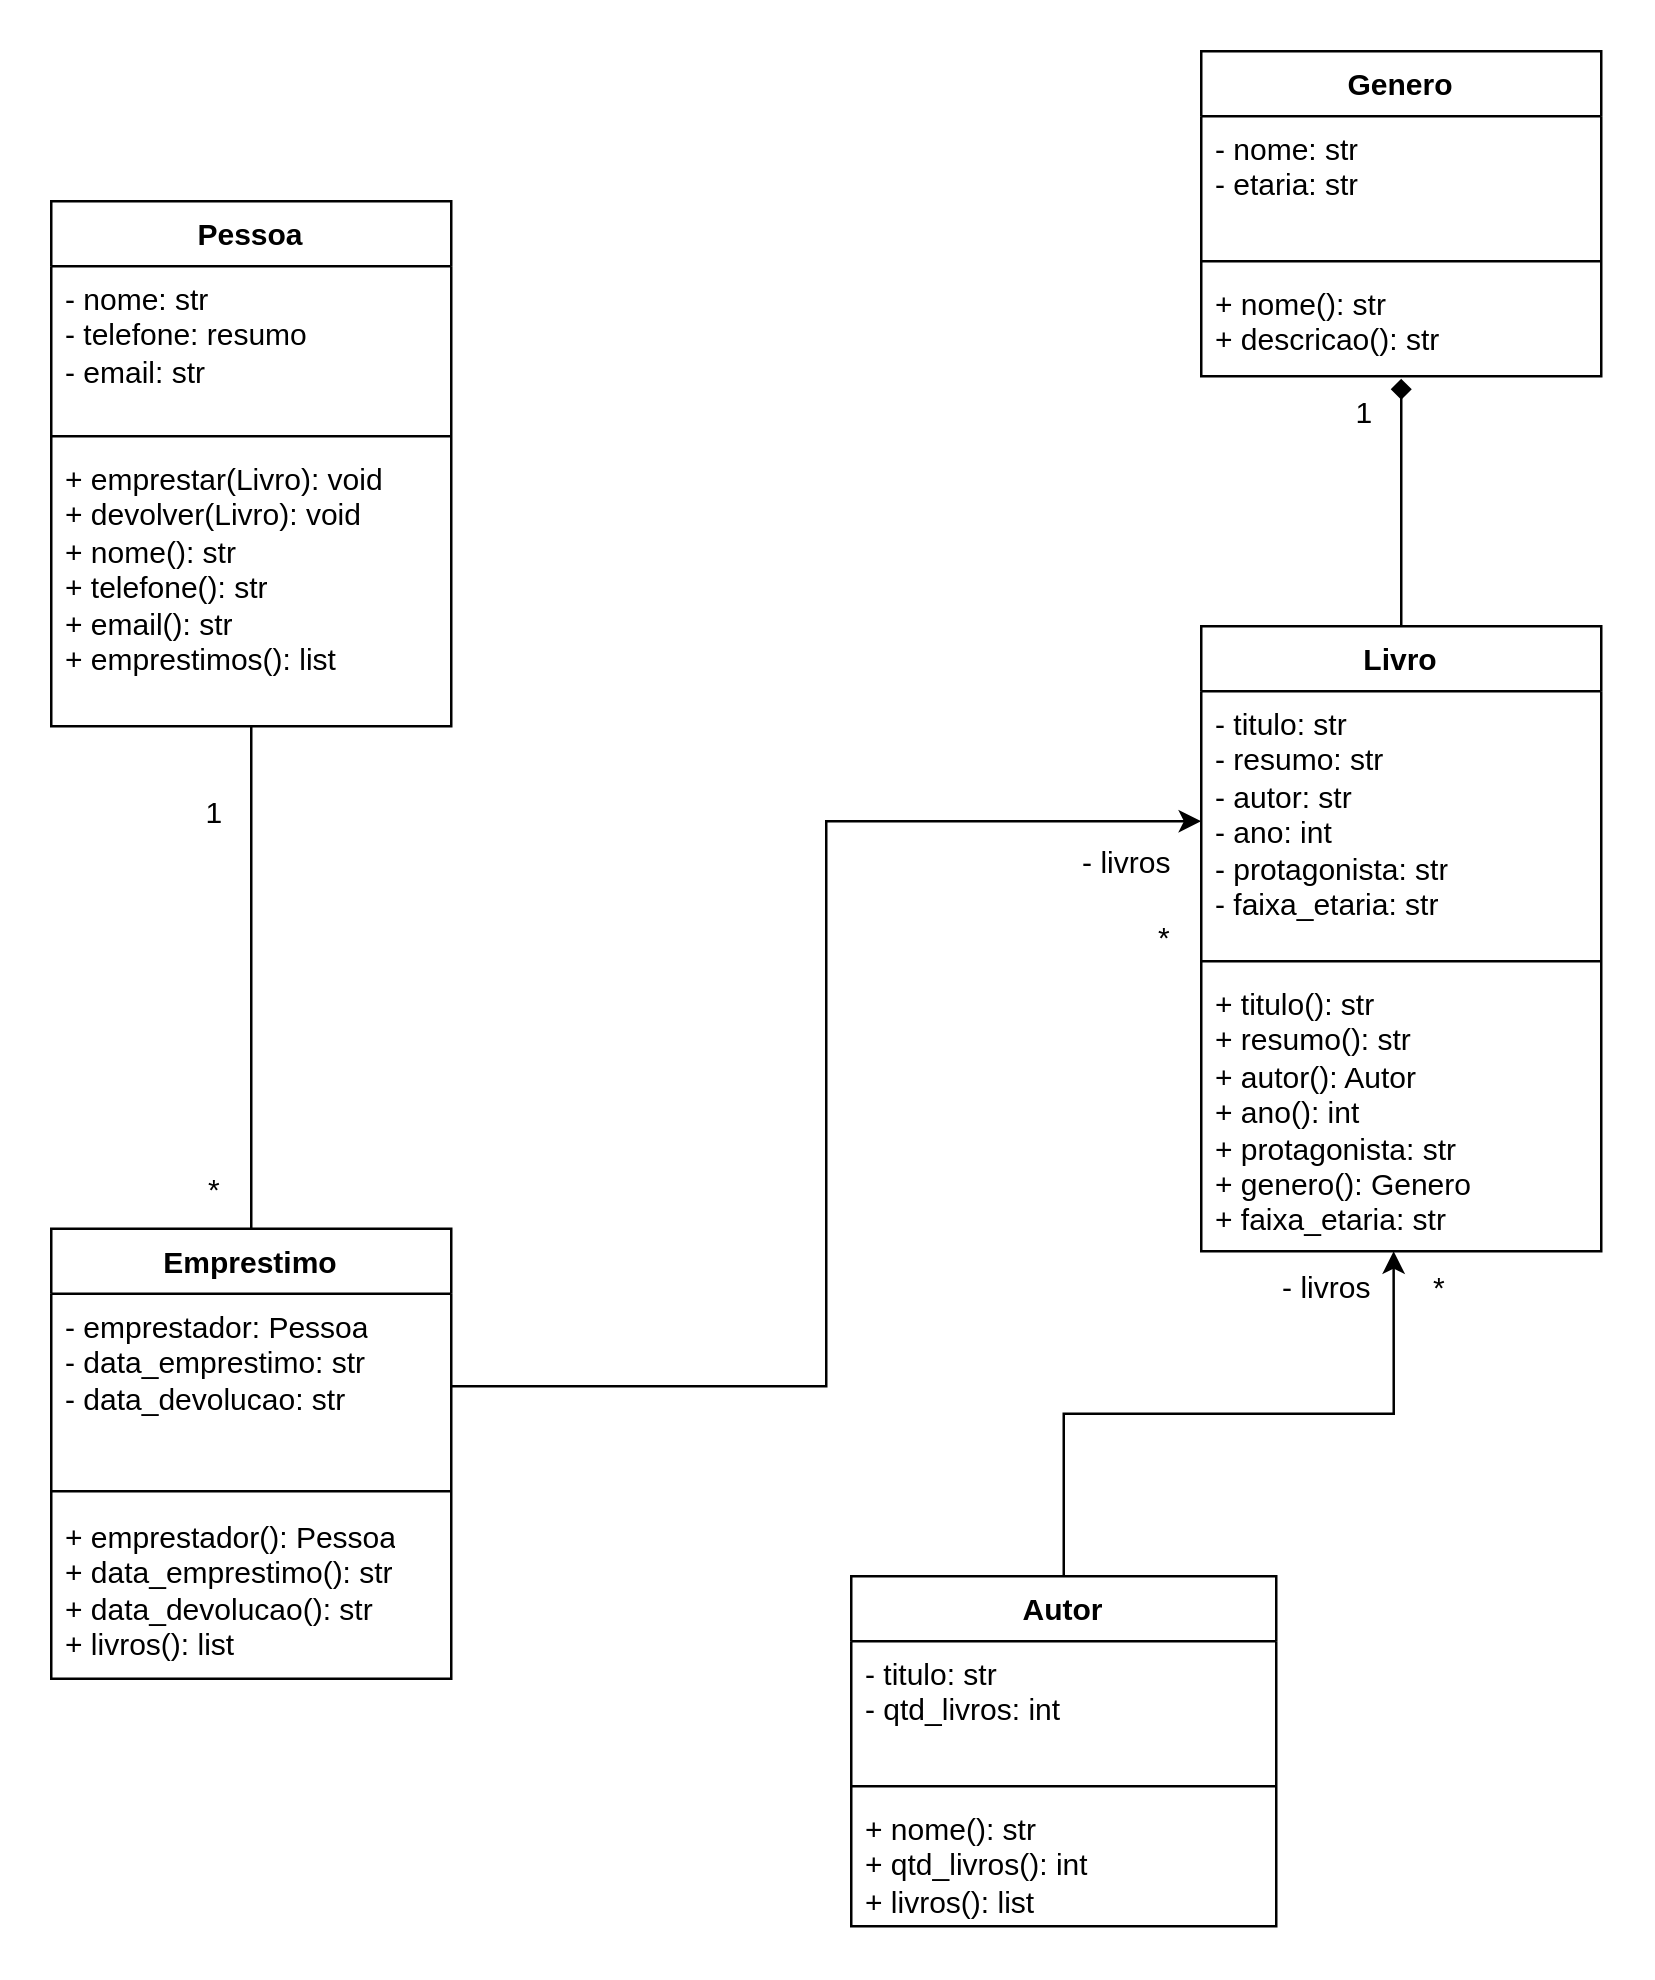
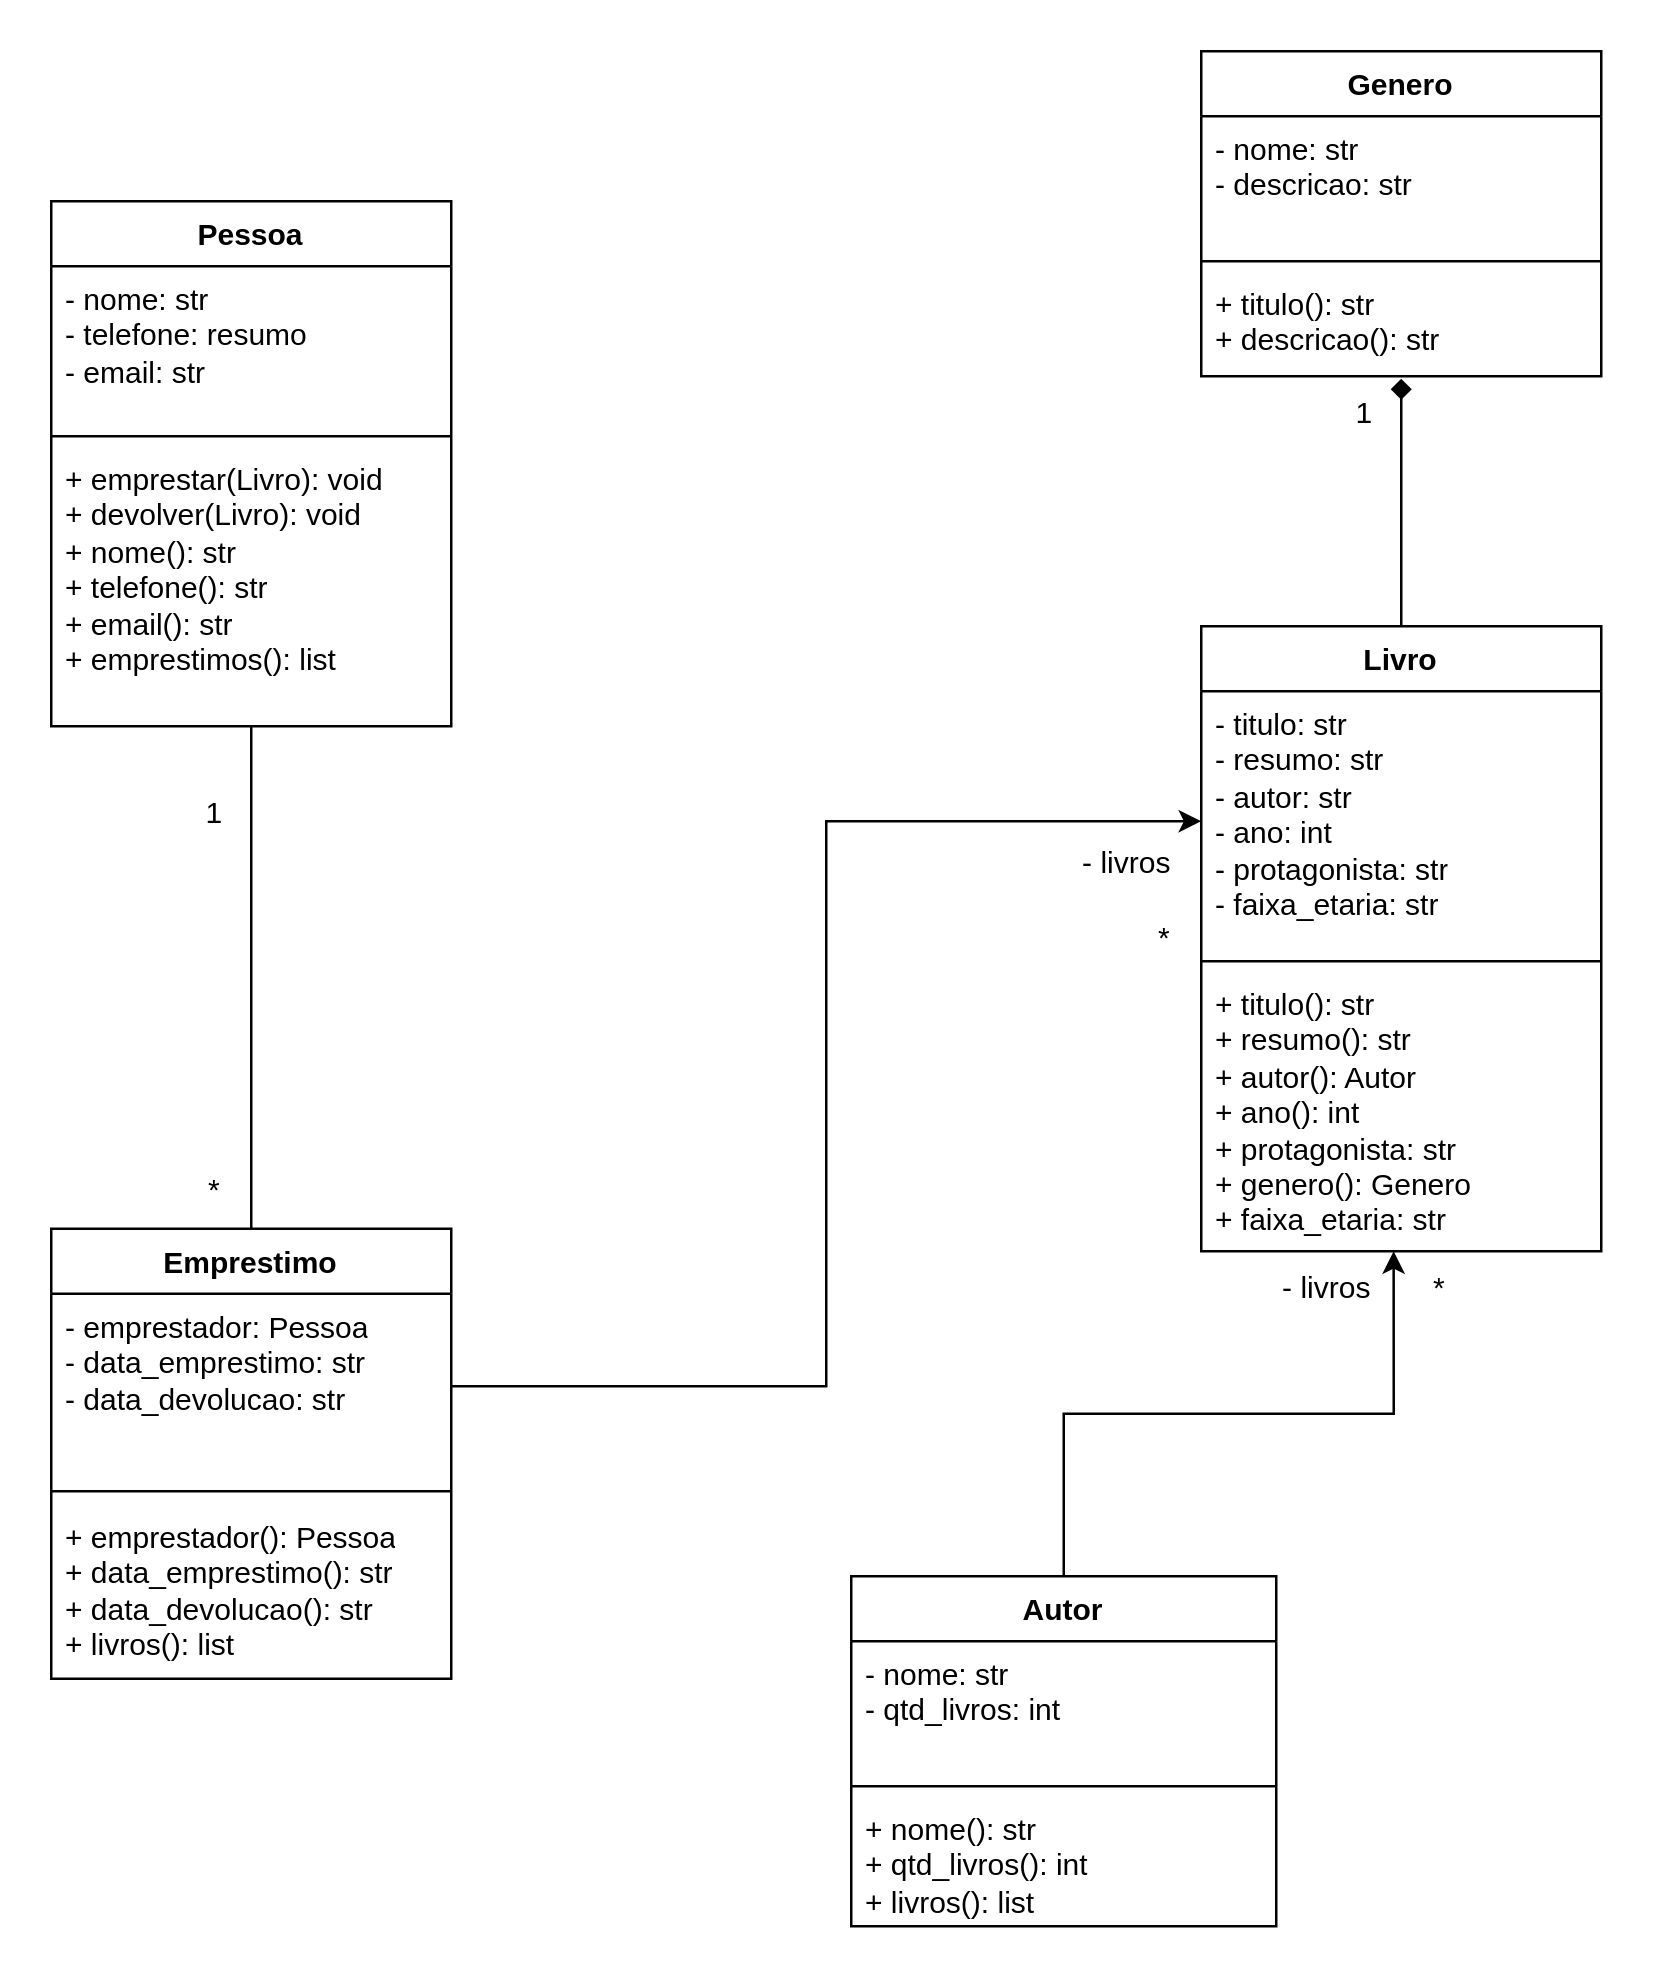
node "- nome: str - etaria: str": label "- nome: str - etaria: str" -> "- nome: str - descricao: str"
node "+ nome(): str + descricao(): str": label "+ nome(): str + descricao(): str" -> "+ titulo(): str + descricao(): str"
node "- titulo: str - qtd_livros: int": label "- titulo: str - qtd_livros: int" -> "- nome: str - qtd_livros: int"
